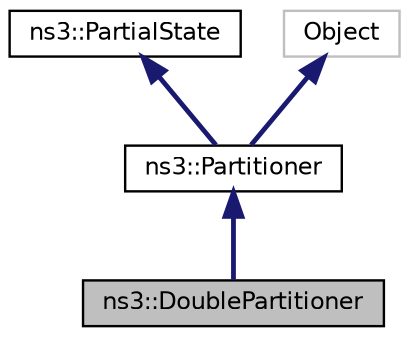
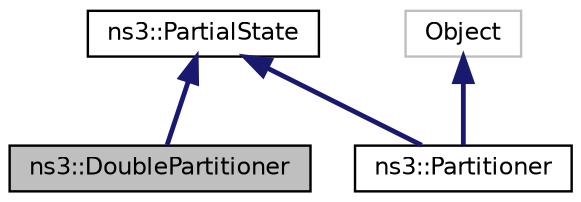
edge "ns3::DoublePartitioner" -> "ns3::Partitioner": now "ns3::DoublePartitioner" -> "ns3::PartialState"
